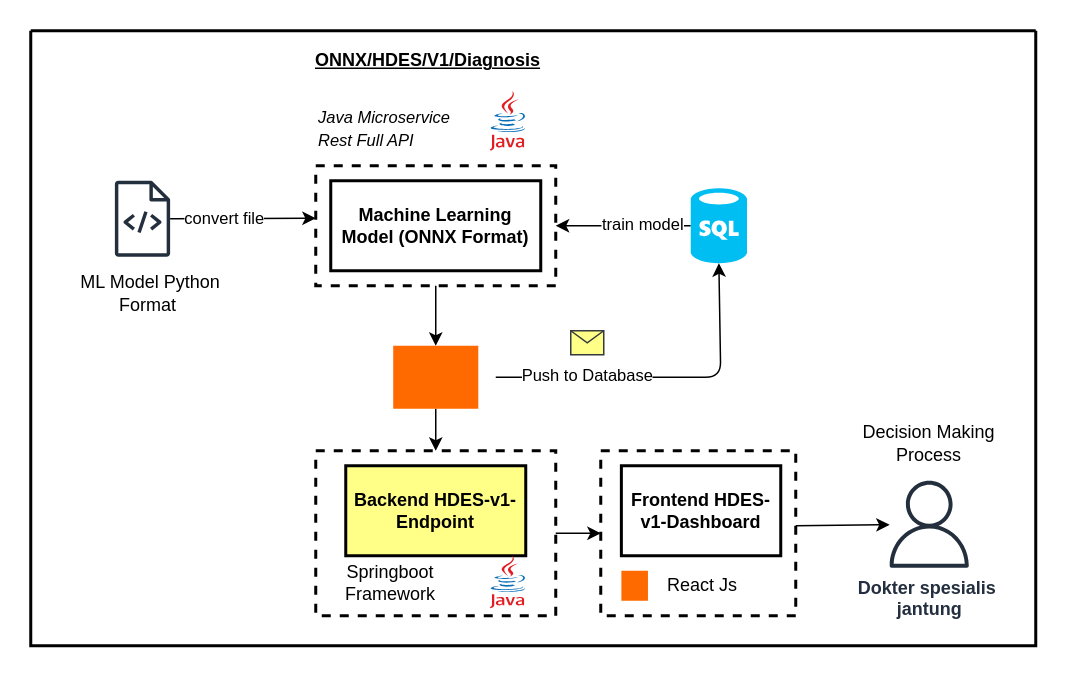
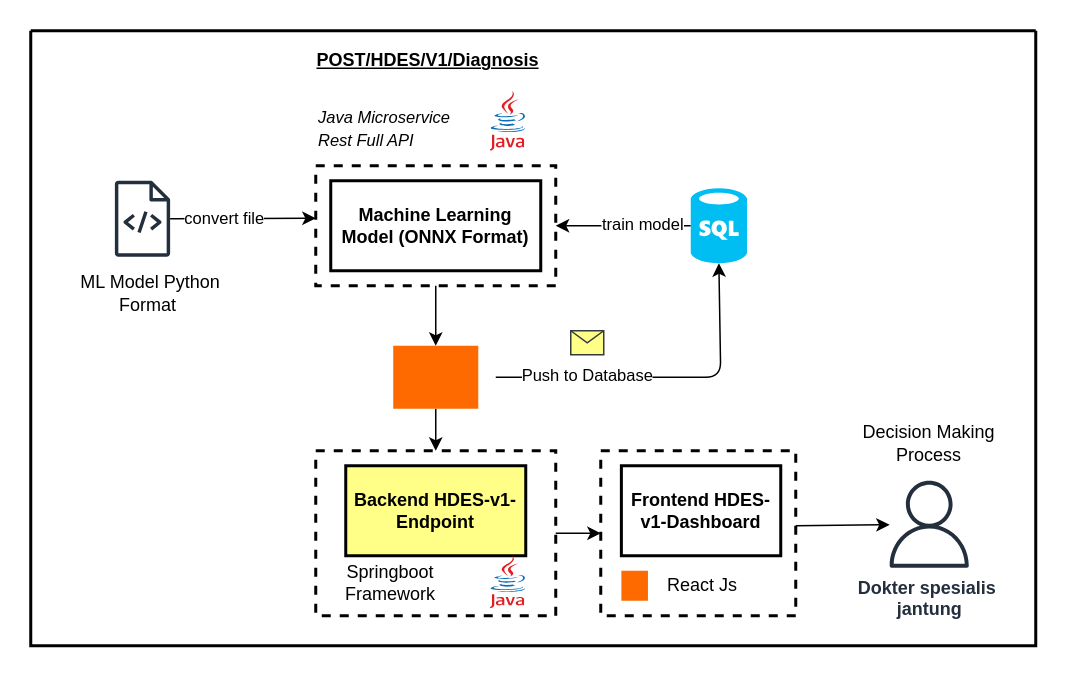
node "ONNX/HDES/V1/Diagnosis": label "ONNX/HDES/V1/Diagnosis" -> "POST/HDES/V1/Diagnosis"
